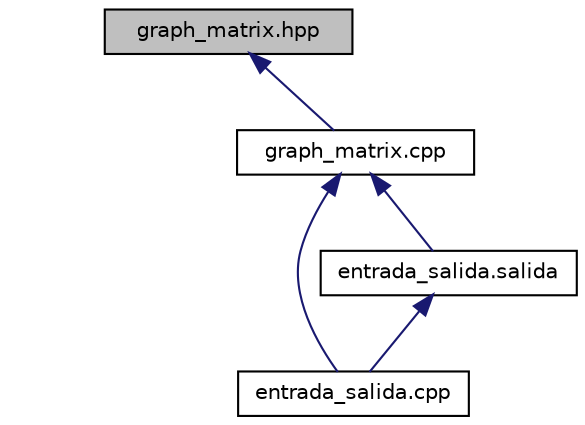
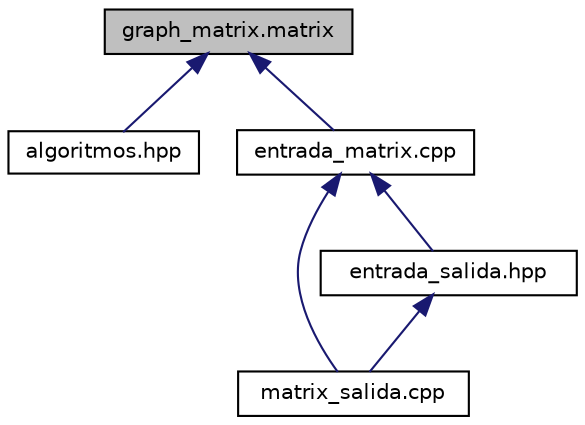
node "graph_matrix.hpp": label "graph_matrix.hpp" -> "graph_matrix.matrix"
node "algoritmos.hpp": added
node "graph_matrix.cpp": label "graph_matrix.cpp" -> "entrada_matrix.cpp"
node "entrada_salida.salida": label "entrada_salida.salida" -> "entrada_salida.hpp"
node "entrada_salida.cpp": label "entrada_salida.cpp" -> "matrix_salida.cpp"
